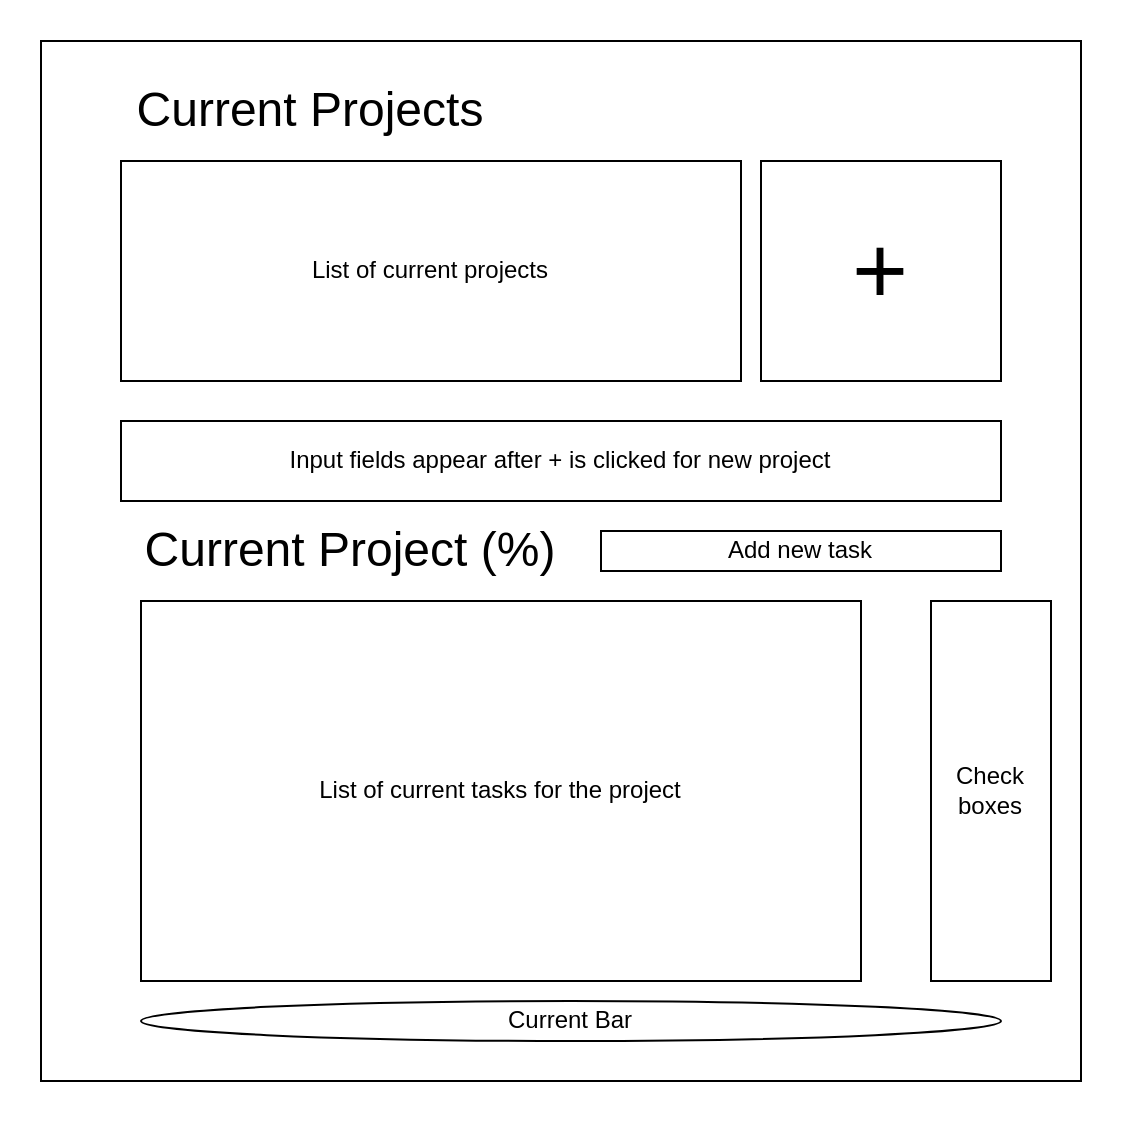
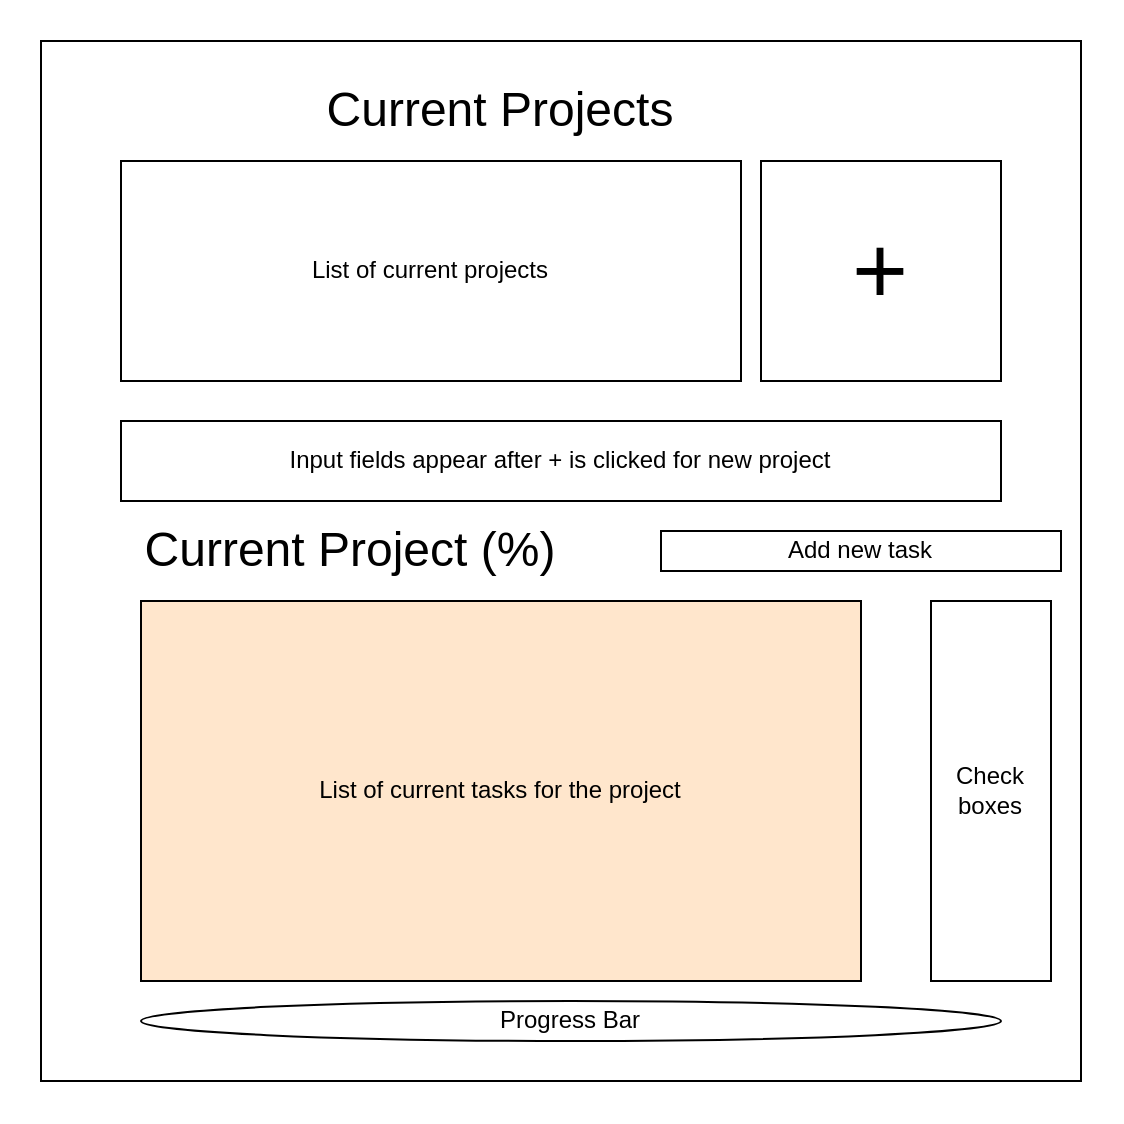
node "Current Projects": moved (311, 111) -> (501, 111)
node "Add new task": moved (801, 551) -> (861, 551)
node "List of current tasks for the project": fillcolor #ffffff -> #ffe6cc
node "Current Bar": label "Current Bar" -> "Progress Bar"
